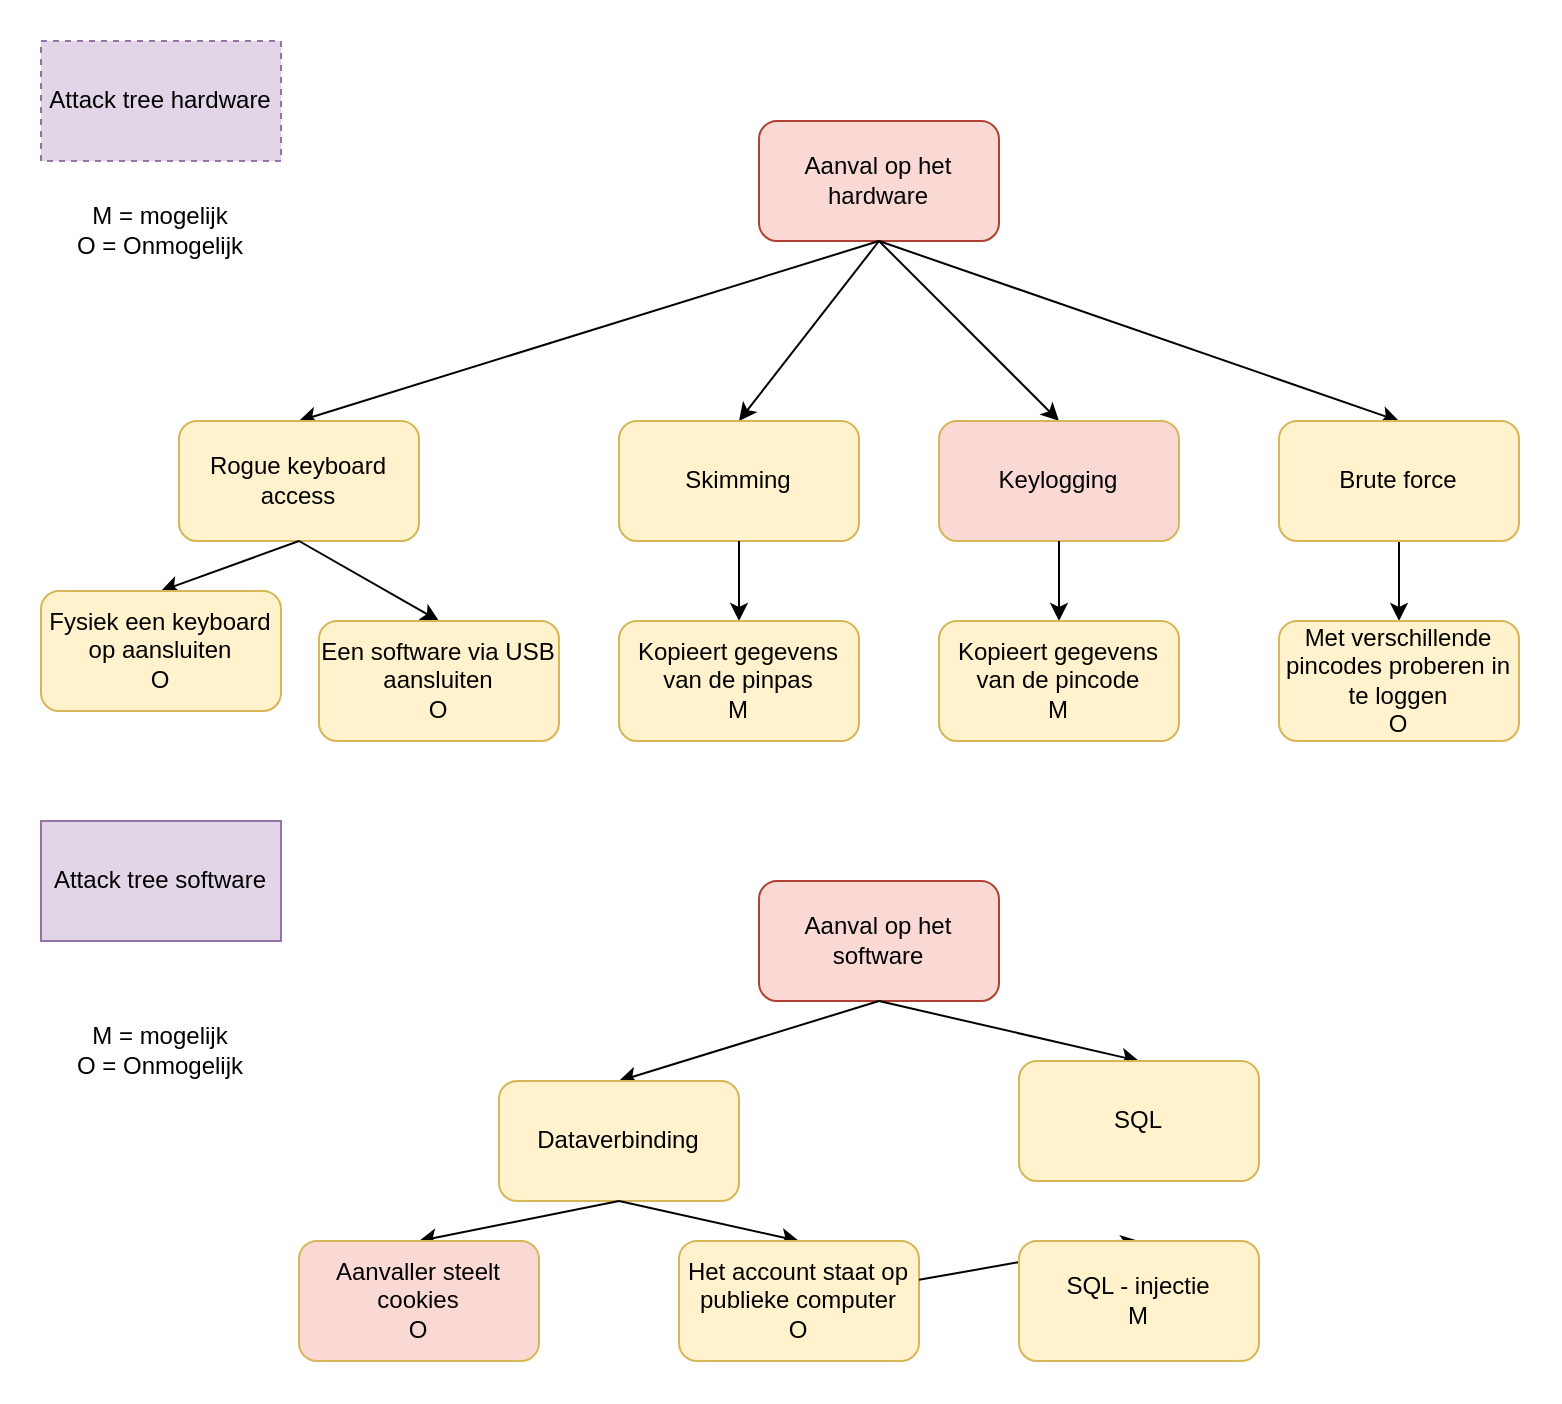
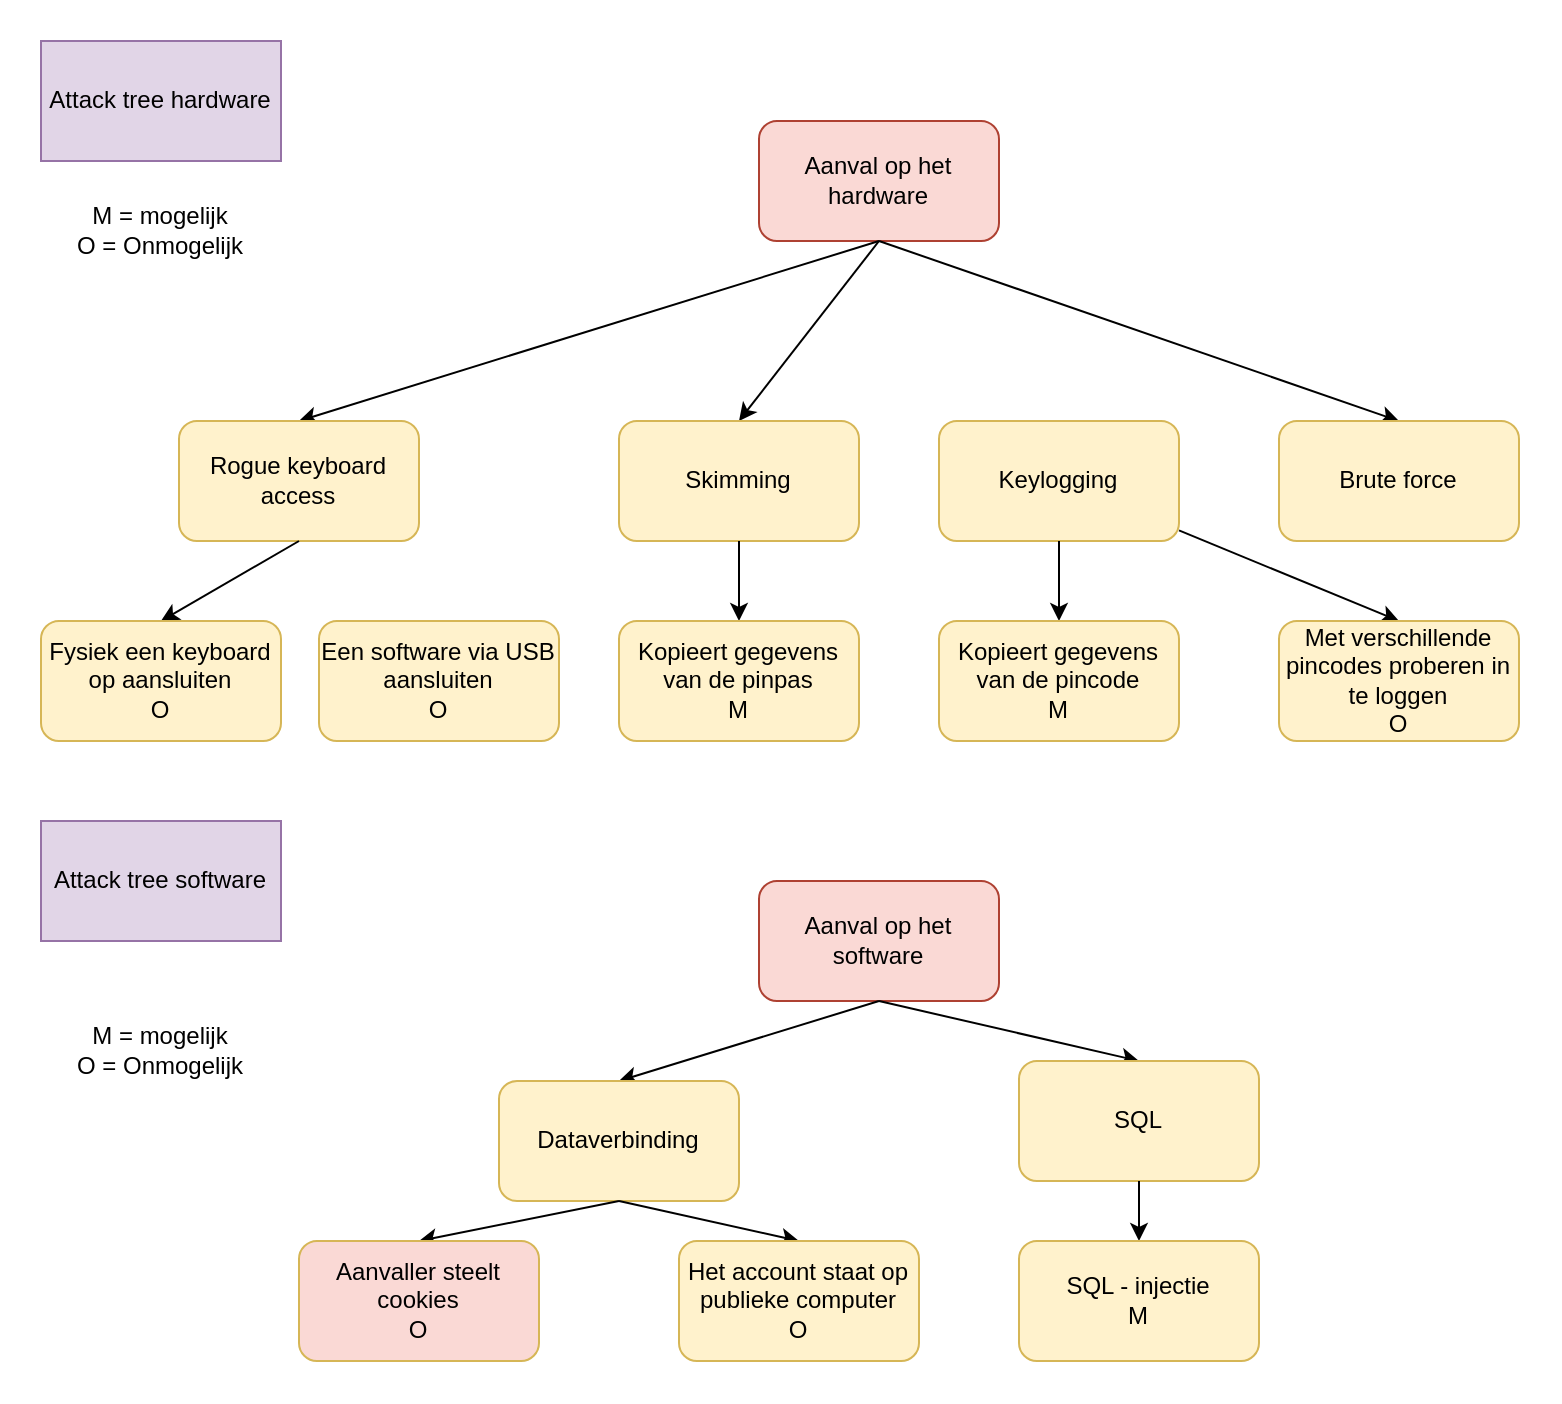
node "Attack tree hardware": style dashed -> solid
edge "Aanval op het hardware" -> "Keylogging": removed
node "Keylogging": fillcolor #fad9d5 -> #fff2cc
edge "Brute force" -> "Met verschillende pincodes proberen in te loggen O": now "Keylogging" -> "Met verschillende pincodes proberen in te loggen O"
edge "Rogue keyboard access" -> "Een software via USB aansluiten O": removed
node "Fysiek een keyboard op aansluiten O": moved (161, 651) -> (161, 681)
edge "Het account staat op publieke computer O" -> "SQL - injectie M": now "SQL" -> "SQL - injectie M"
